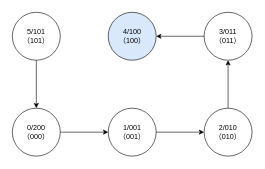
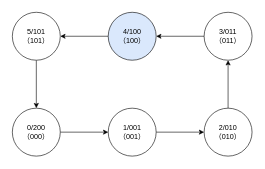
edge "4/100 （100）" -> "5/101 （101）": added
